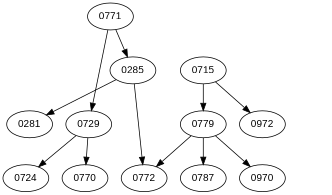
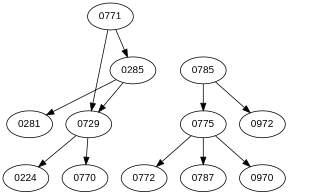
node "0715": label "0715" -> "0785"
edge "0285" -> "0772": now "0285" -> "0729"
node "0779": label "0779" -> "0775"
node "0724": label "0724" -> "0224"
